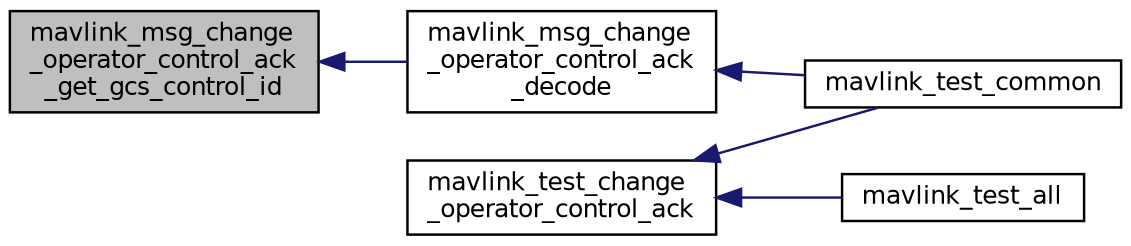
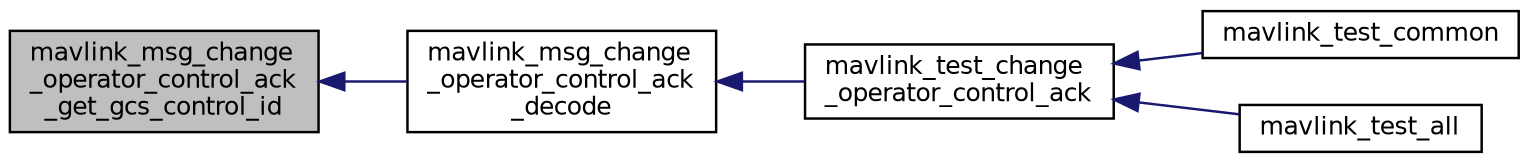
edge "mavlink_test_common" -> "mavlink_msg_change _operator_control_ack _decode": now "mavlink_test_change _operator_control_ack" -> "mavlink_msg_change _operator_control_ack _decode"
